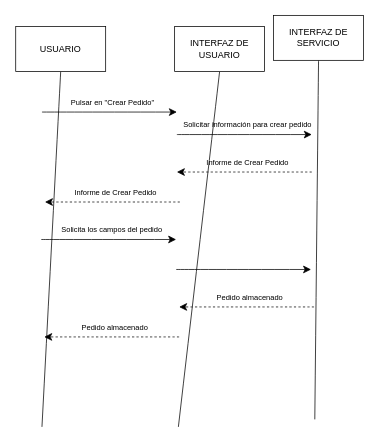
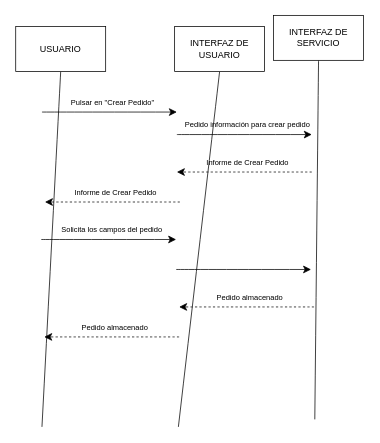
node "Solicitar información para crear pedido": label "Solicitar información para crear pedido" -> "Pedido información para crear pedido"
